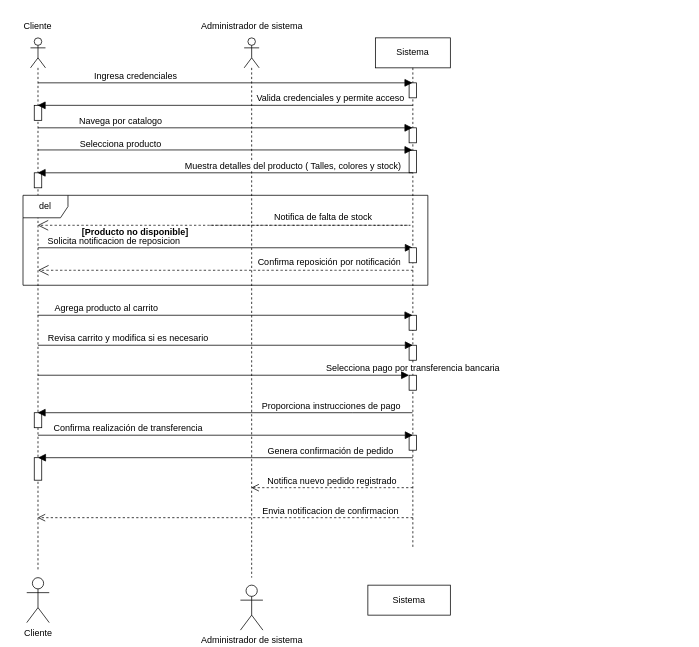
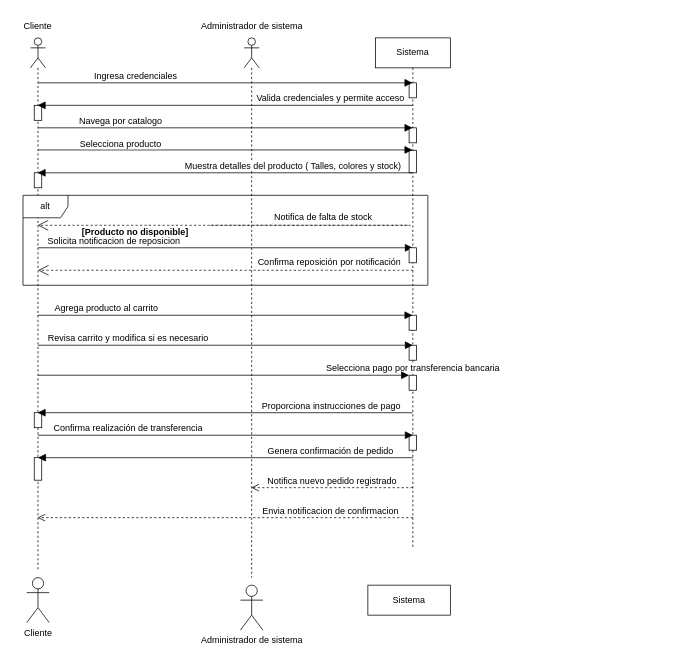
node "del": label "del" -> "alt"
